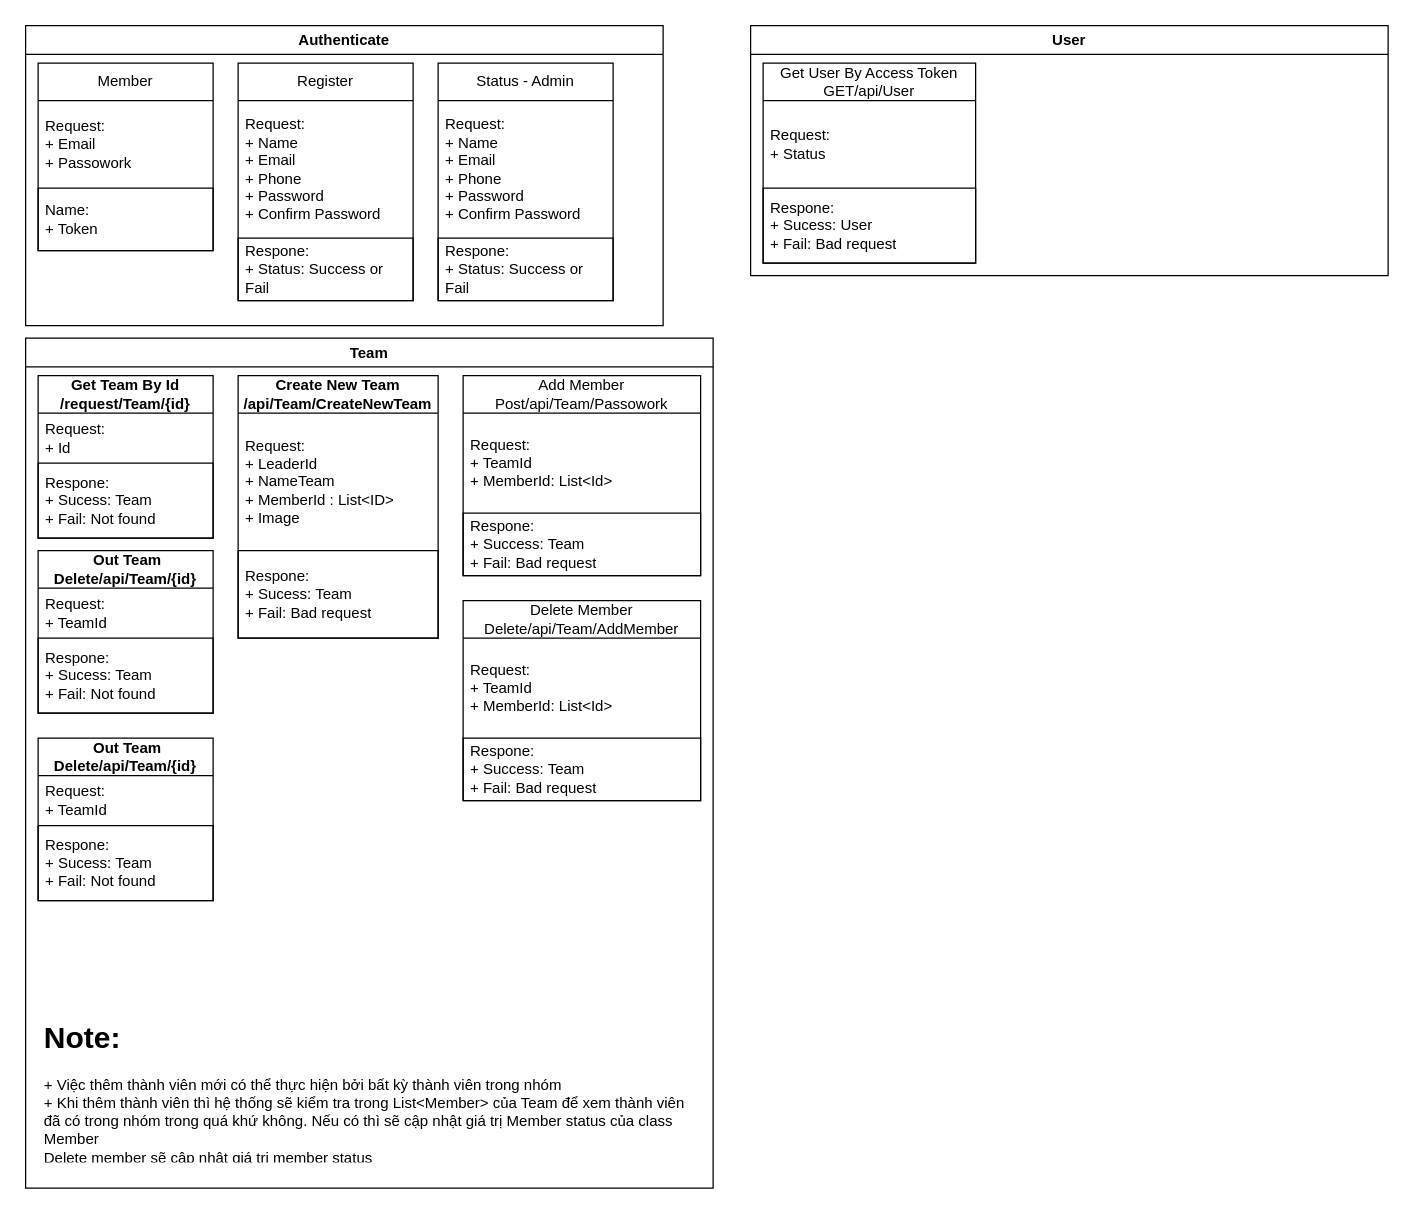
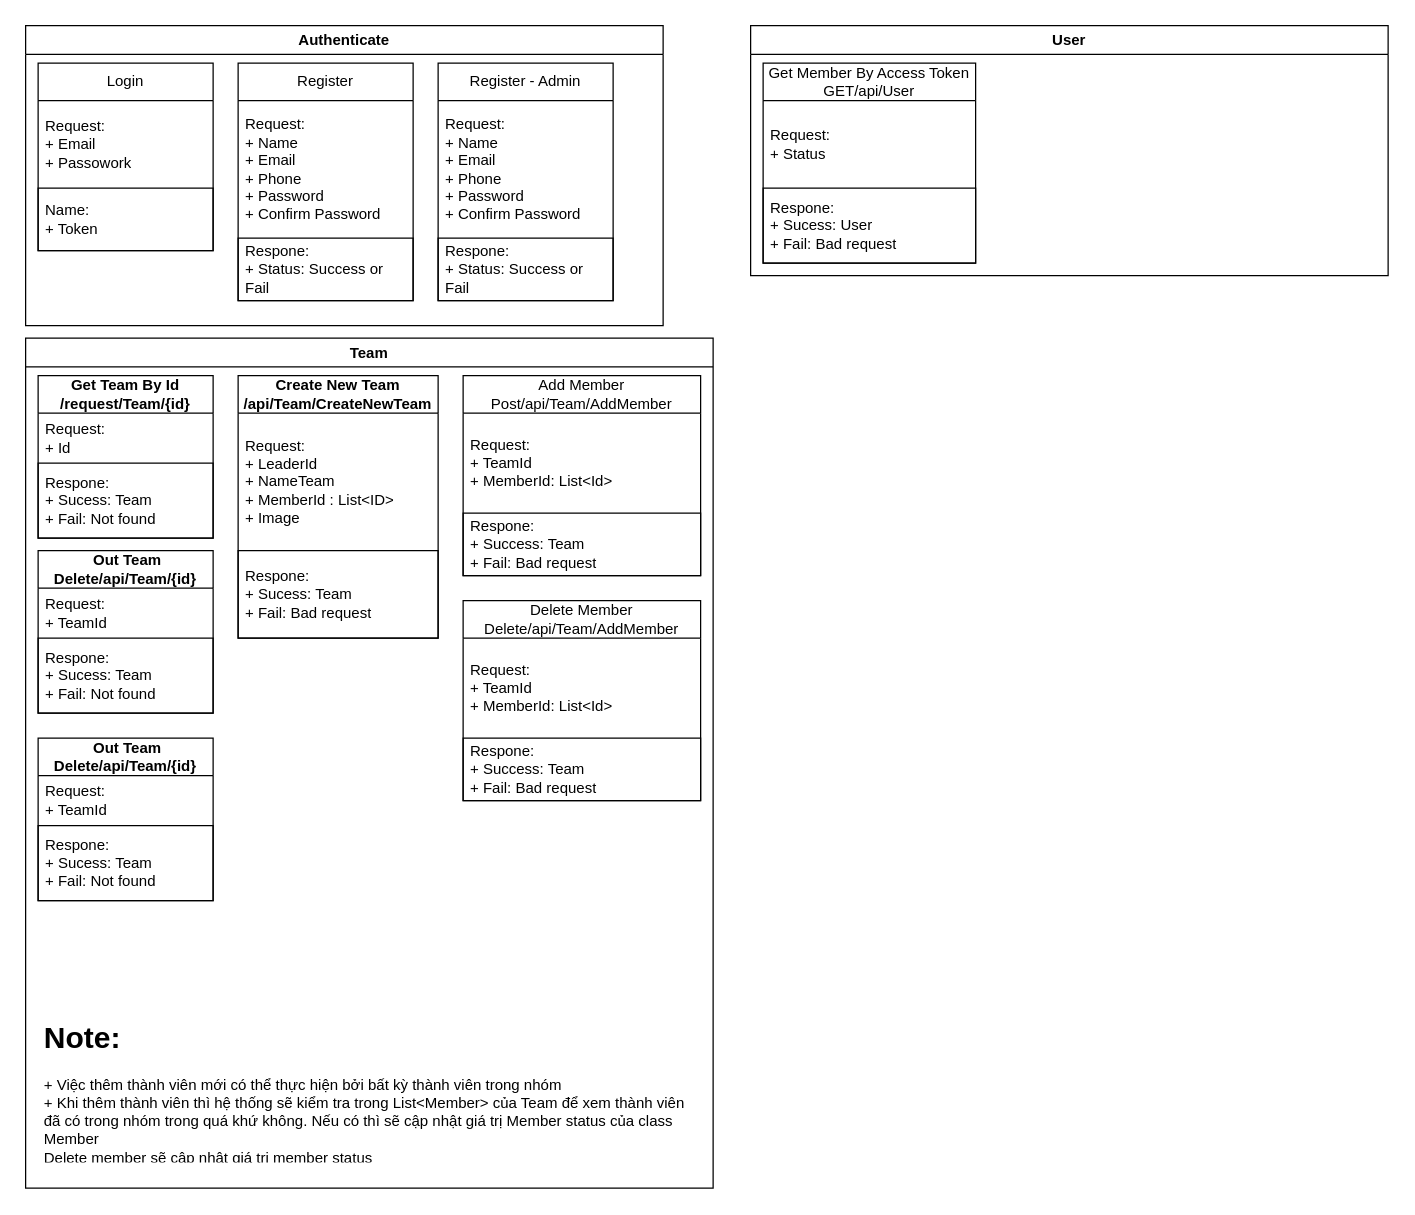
node "Member": label "Member" -> "Login"
node "Status - Admin": label "Status - Admin" -> "Register - Admin"
node "Get User By Access Token GET/api/User": label "Get User By Access Token GET/api/User" -> "Get Member By Access Token GET/api/User"
node "Add Member Post/api/Team/Passowork": label "Add Member Post/api/Team/Passowork" -> "Add Member Post/api/Team/AddMember"
